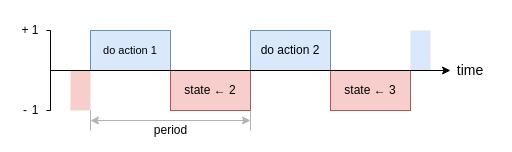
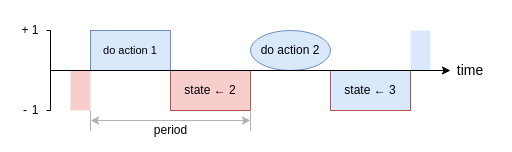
node "do action 2": shape rectangle -> ellipse
node "state ← 3": fillcolor #f8cecc -> #dae8fc
